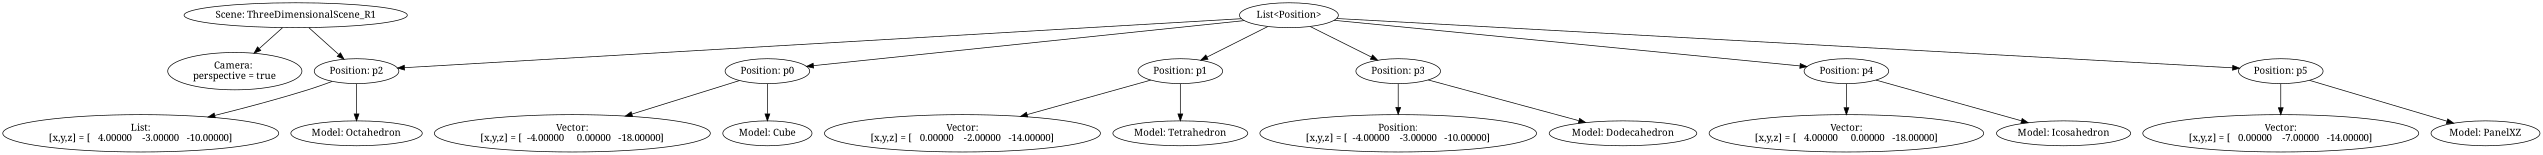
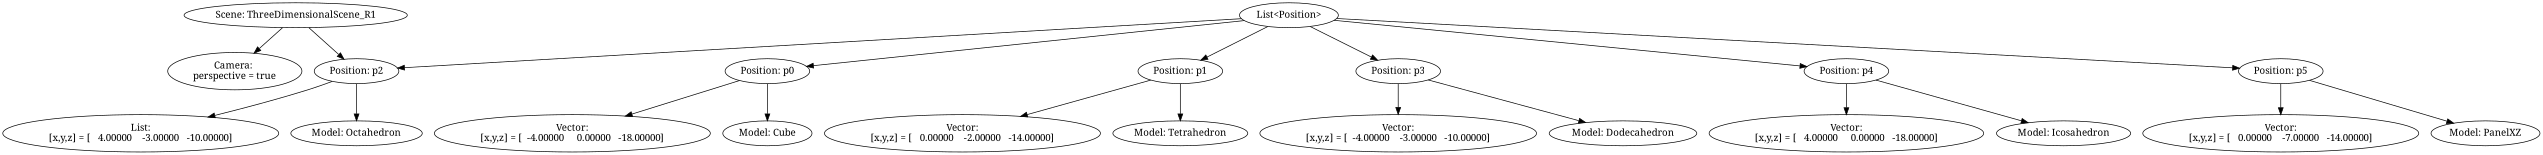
node "Position: [x,y,z] = [  -4.00000    -3.00000   -10.00000]": label "Position: [x,y,z] = [  -4.00000    -3.00000   -10.00000]" -> "Vector: [x,y,z] = [  -4.00000    -3.00000   -10.00000]"
